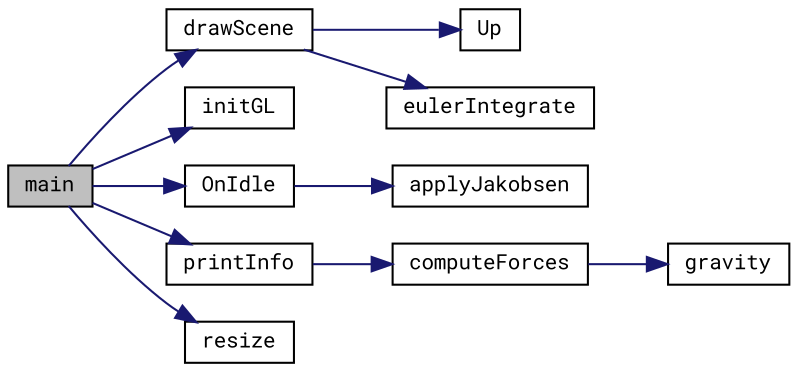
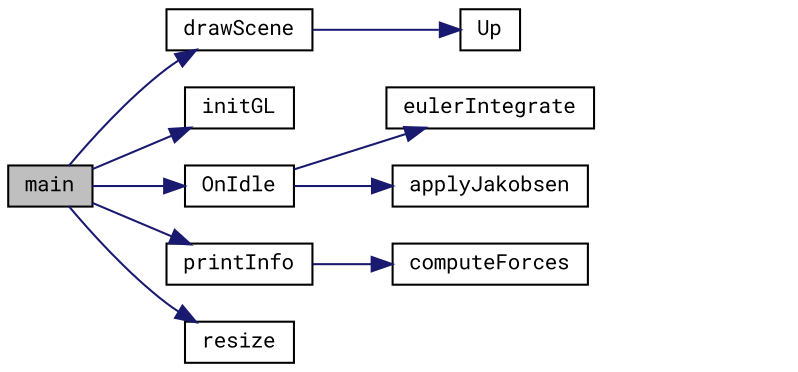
edge "drawScene" -> "eulerIntegrate": now "OnIdle" -> "eulerIntegrate"
node "gravity": removed
